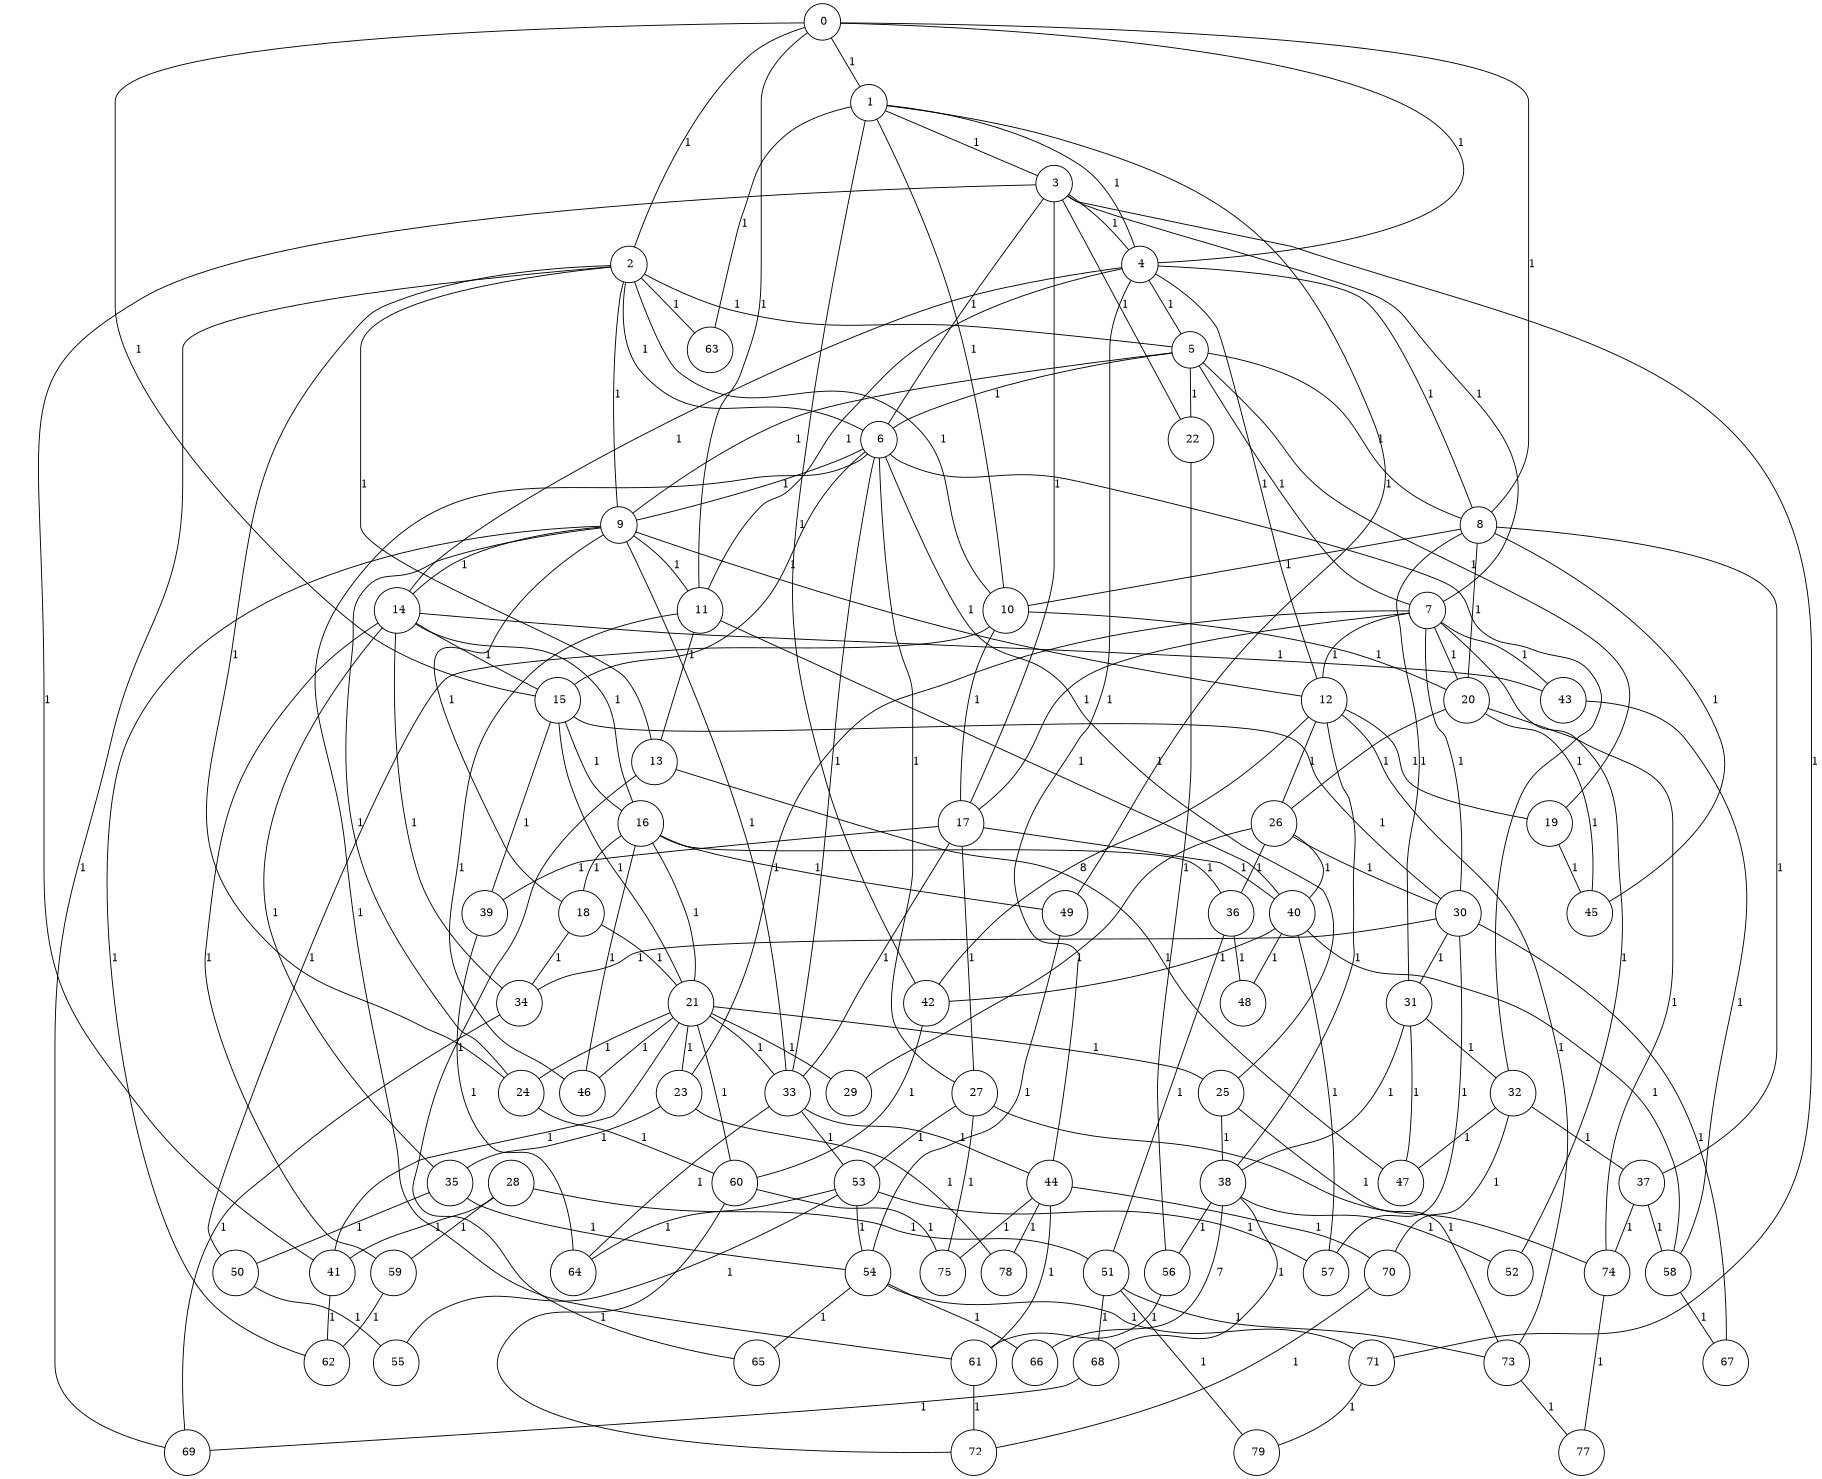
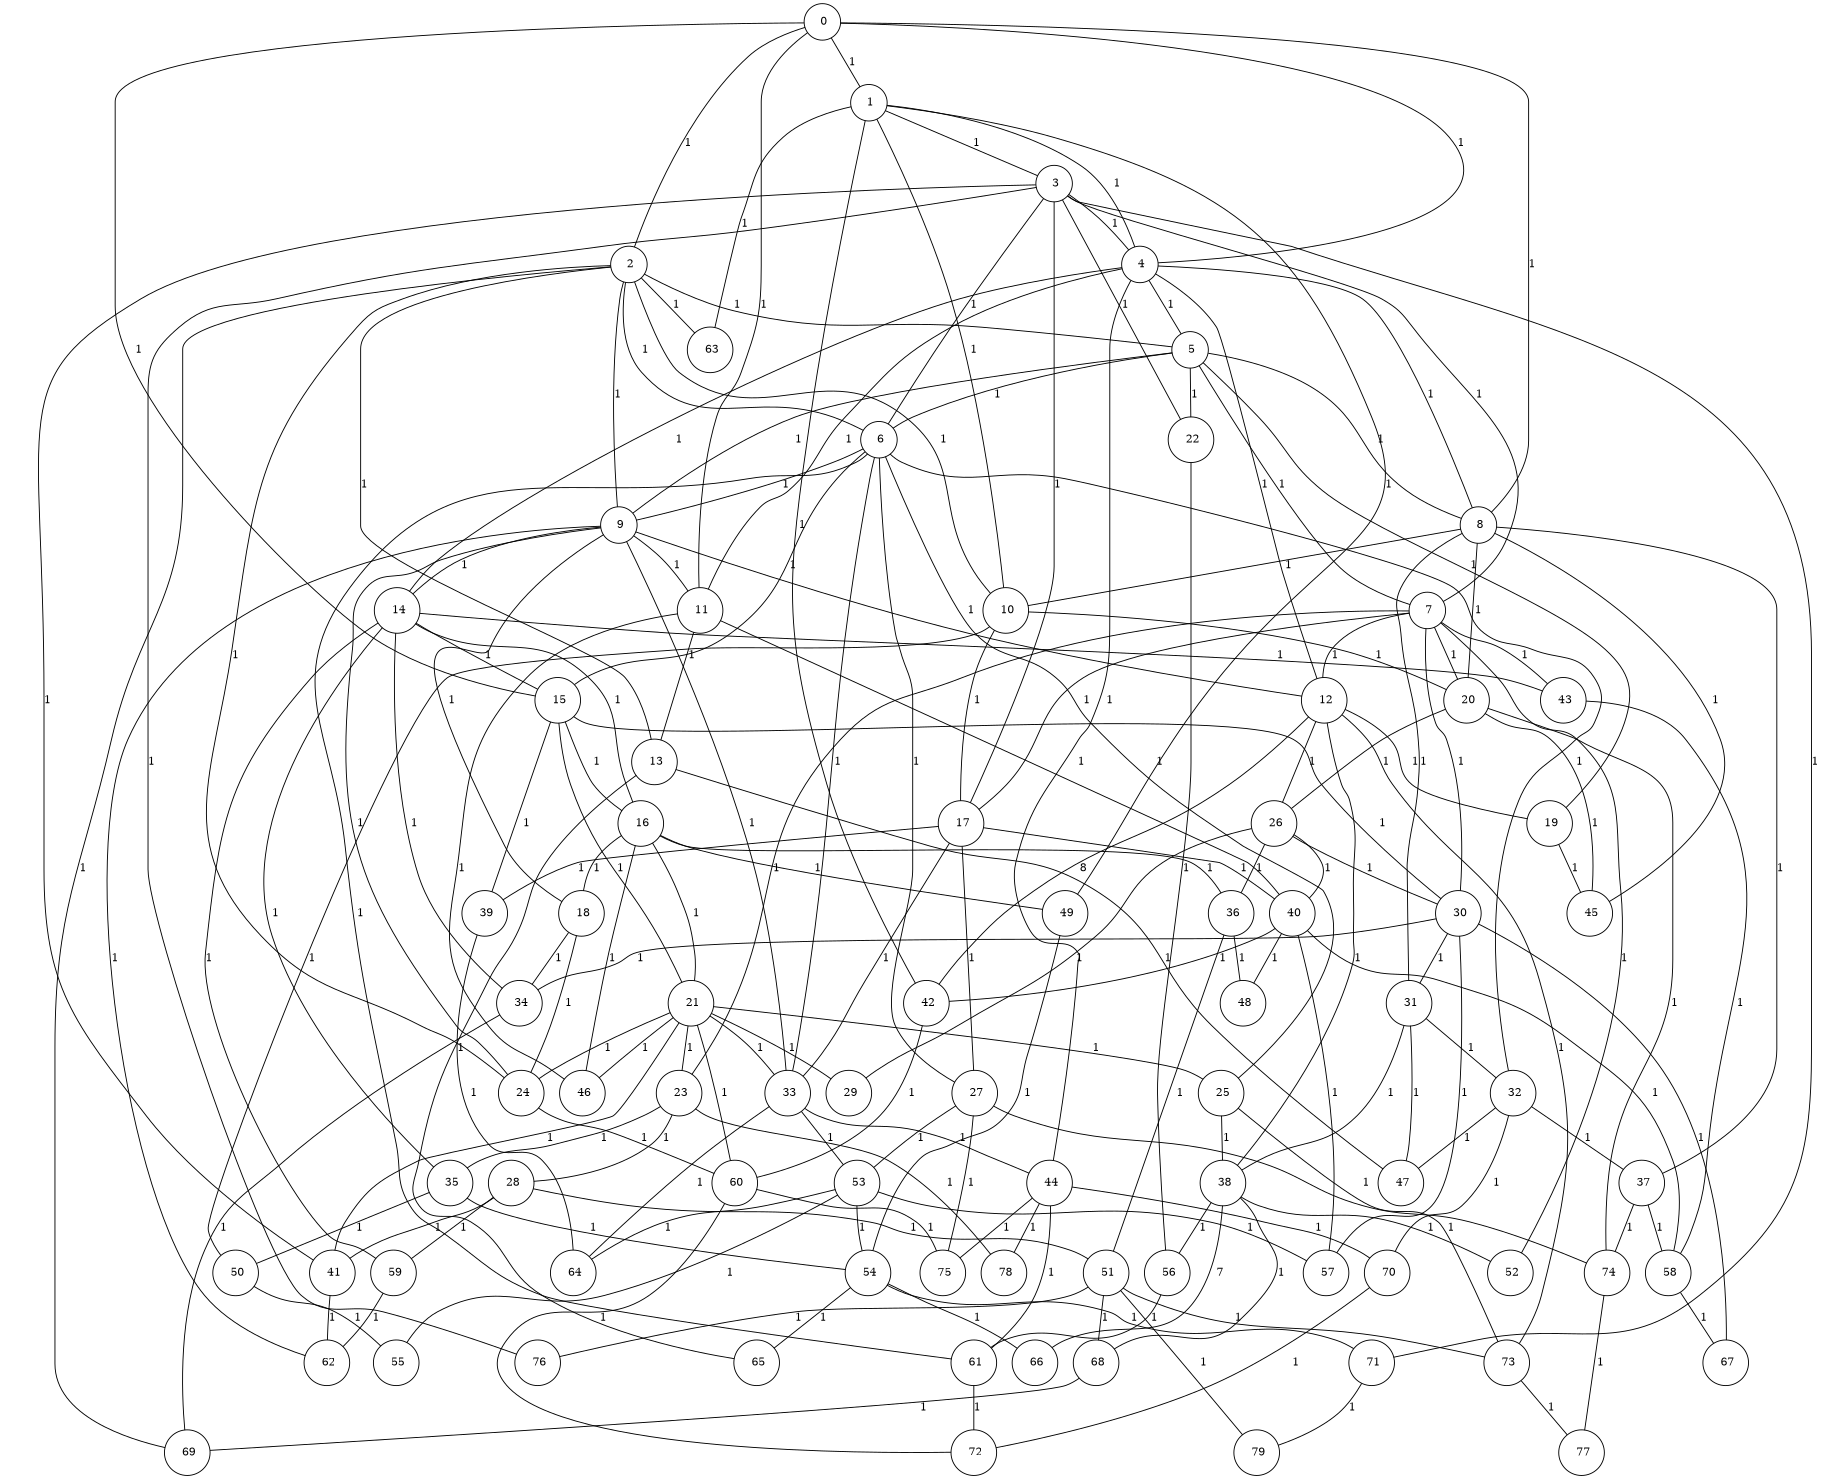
edge "18" -- "21": now "18" -- "24"
edge "23" -- "28": added, label "1"
node "76": added
